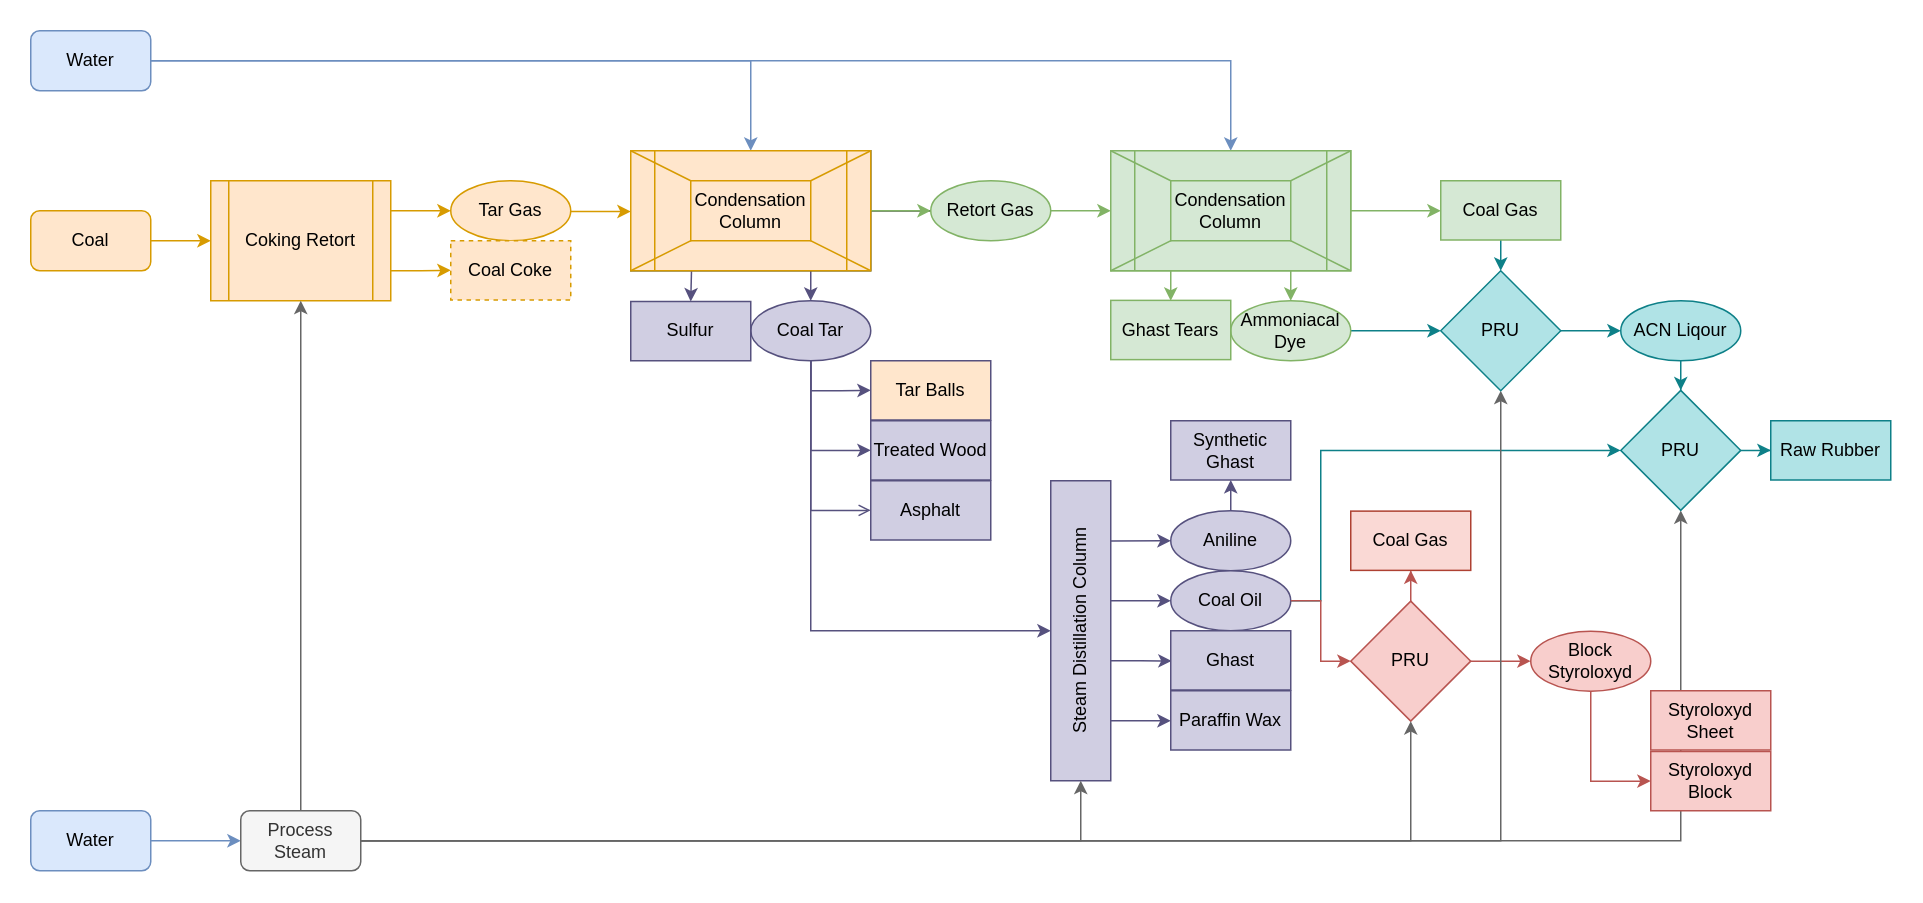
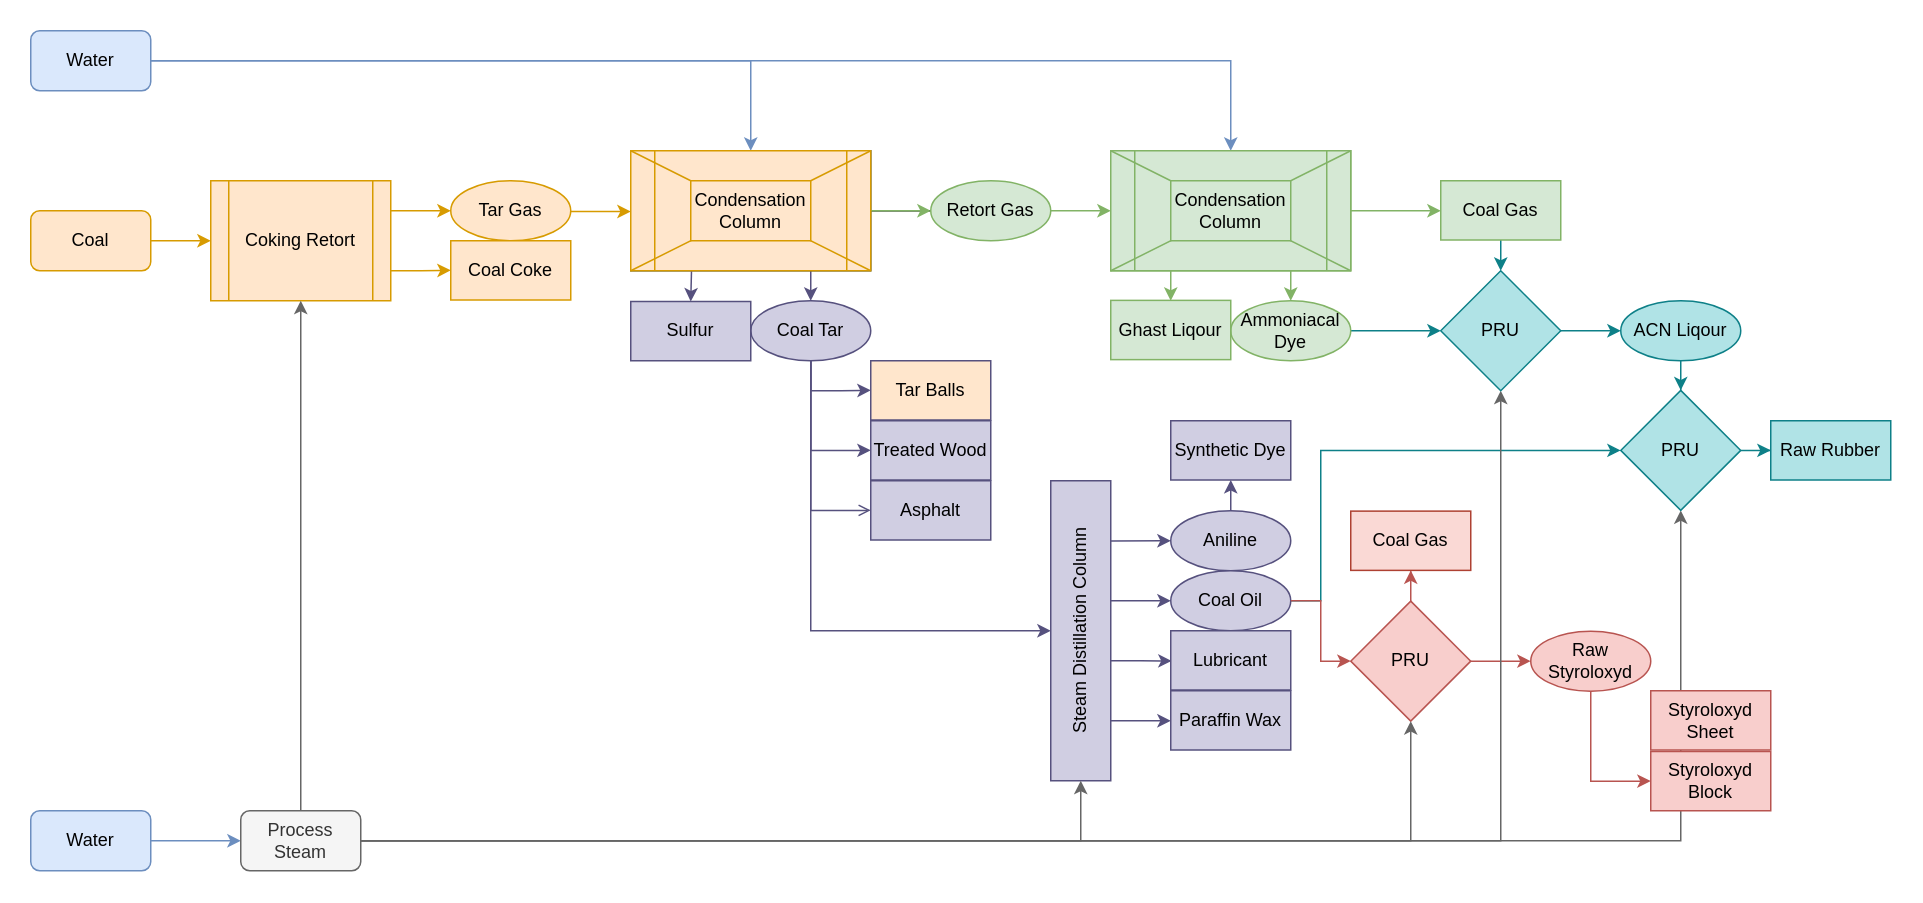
node "Coal Coke": style dashed -> solid
node "Ghast Tears": label "Ghast Tears" -> "Ghast Liqour"
node "Synthetic Ghast": label "Synthetic Ghast" -> "Synthetic Dye"
node "Ghast": label "Ghast" -> "Lubricant"
node "Block Styroloxyd": label "Block Styroloxyd" -> "Raw Styroloxyd"
